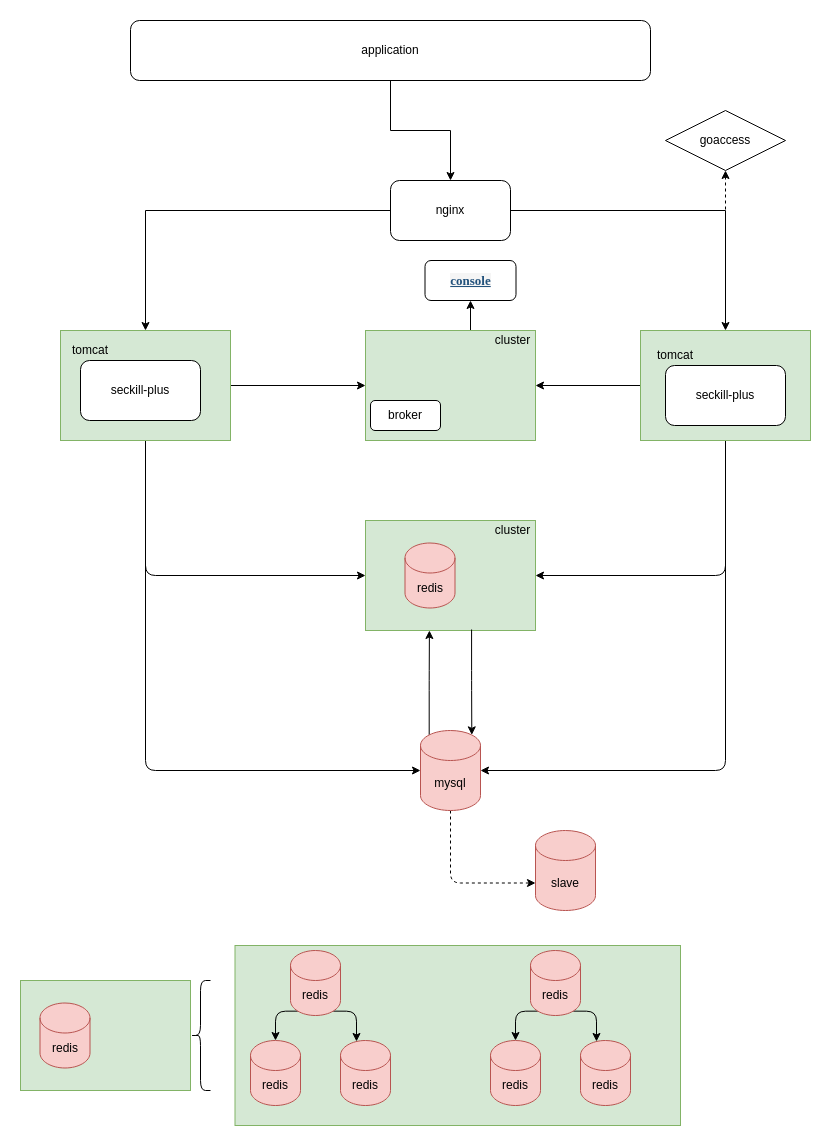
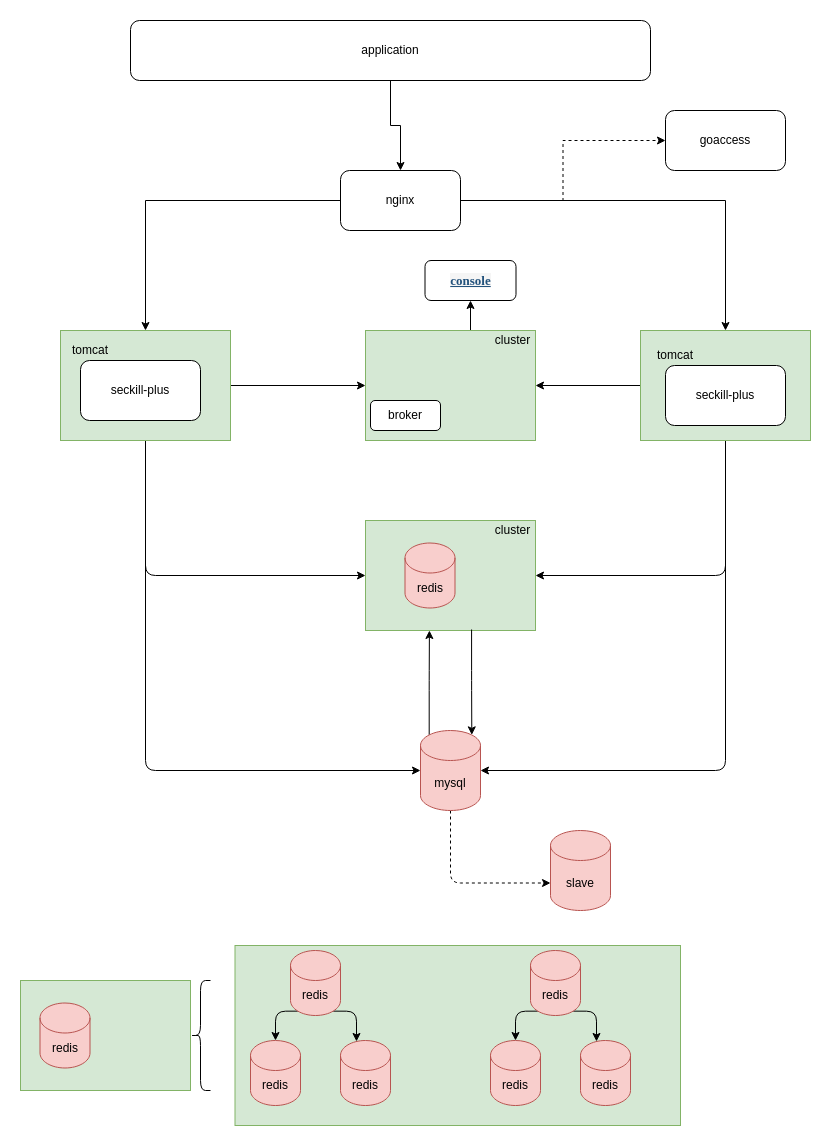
node "goaccess": shape diamond -> rounded rectangle
node "nginx": moved (451, 211) -> (401, 201)
node "slave": moved (566, 871) -> (581, 871)
